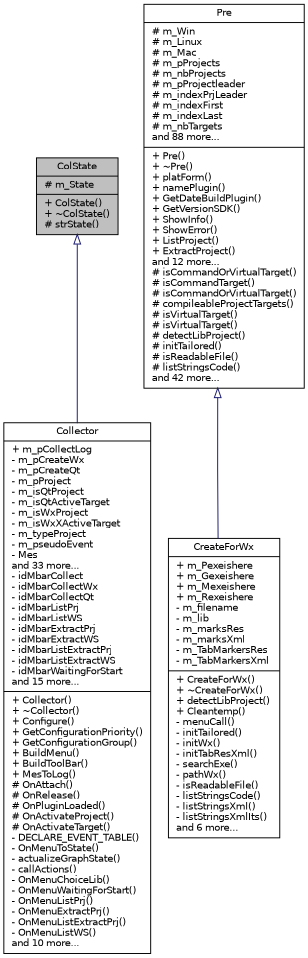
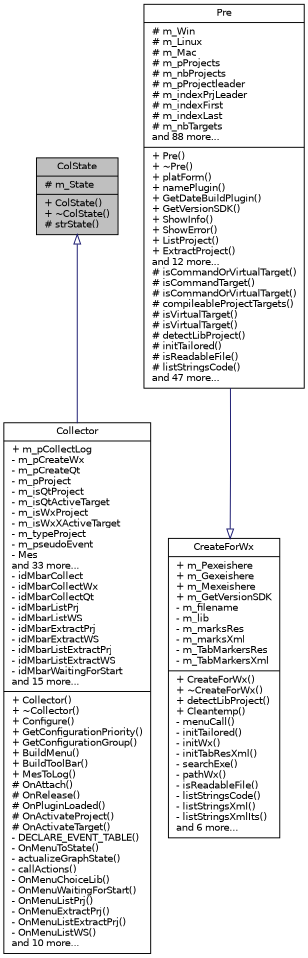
node "Pre": text "and 42 more..." -> "and 47 more..."
edge "CreateForWx" -> "Pre": reversed
node "CreateForWx": text "+ m_Rexeishere" -> "+ m_GetVersionSDK"
